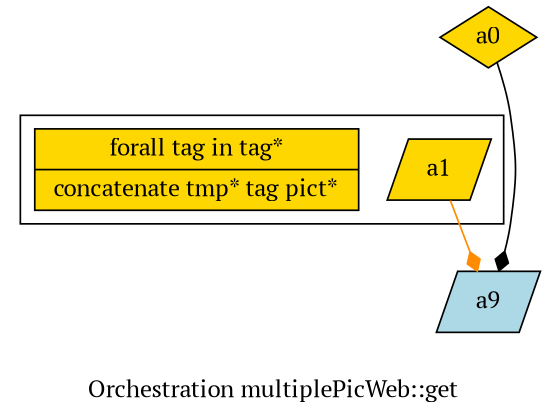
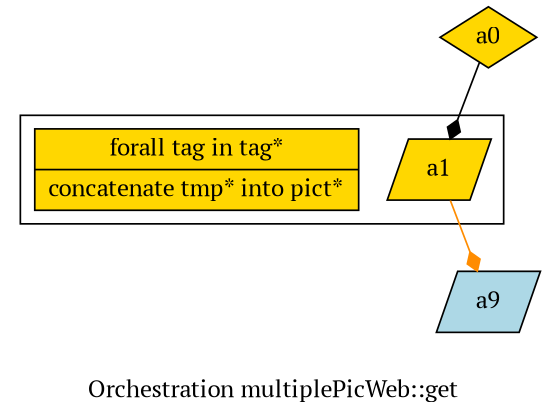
edge "a0" -> "a9": now "a0" -> "a1"
node "forall tag in tag*": text "concatenate tmp* tag pict*" -> "concatenate tmp* into pict*"
